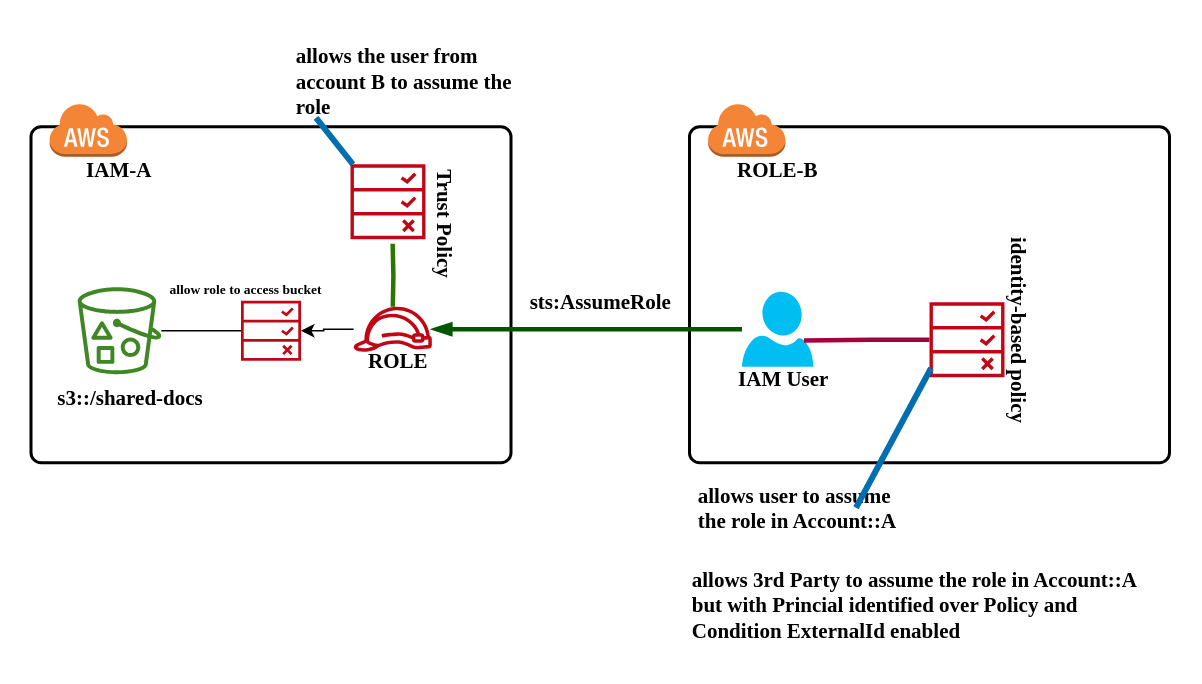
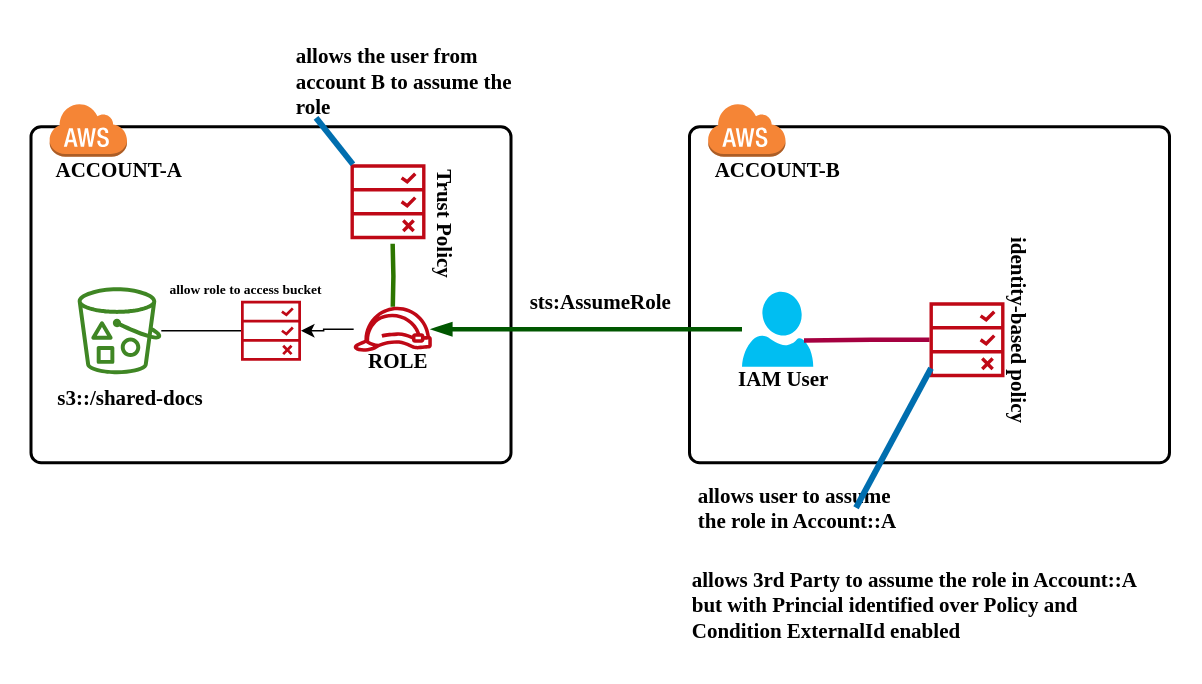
node "IAM-A": label "IAM-A" -> "ACCOUNT-A"
node "ROLE-B": label "ROLE-B" -> "ACCOUNT-B"
